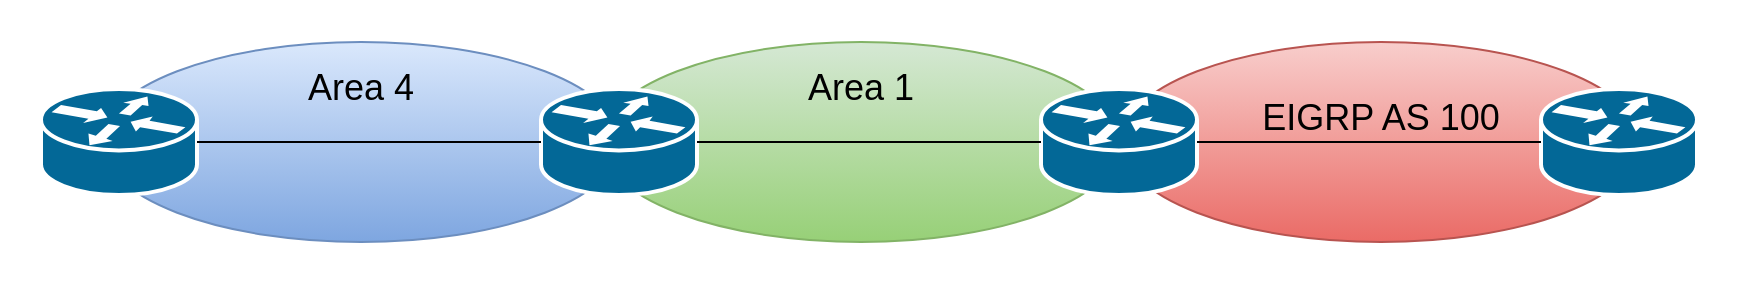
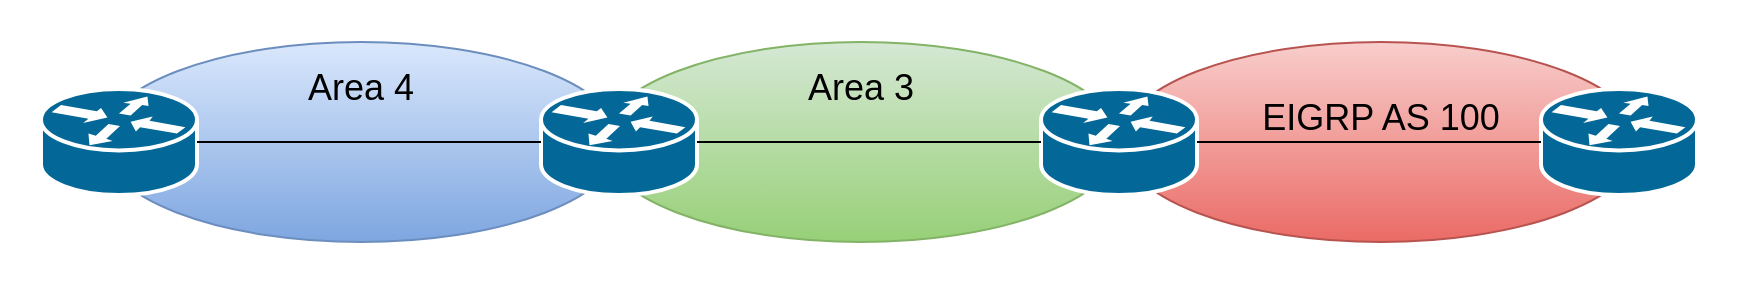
node "Area 1": label "Area 1" -> "Area 3"
